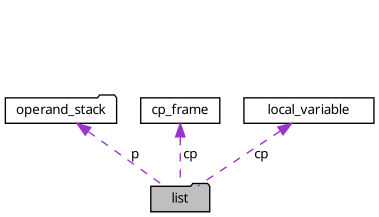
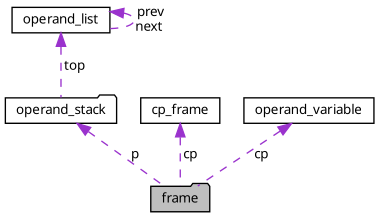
node "operand_list": added
node "local_variable": label "local_variable" -> "operand_variable"
node "list": label "list" -> "frame"
